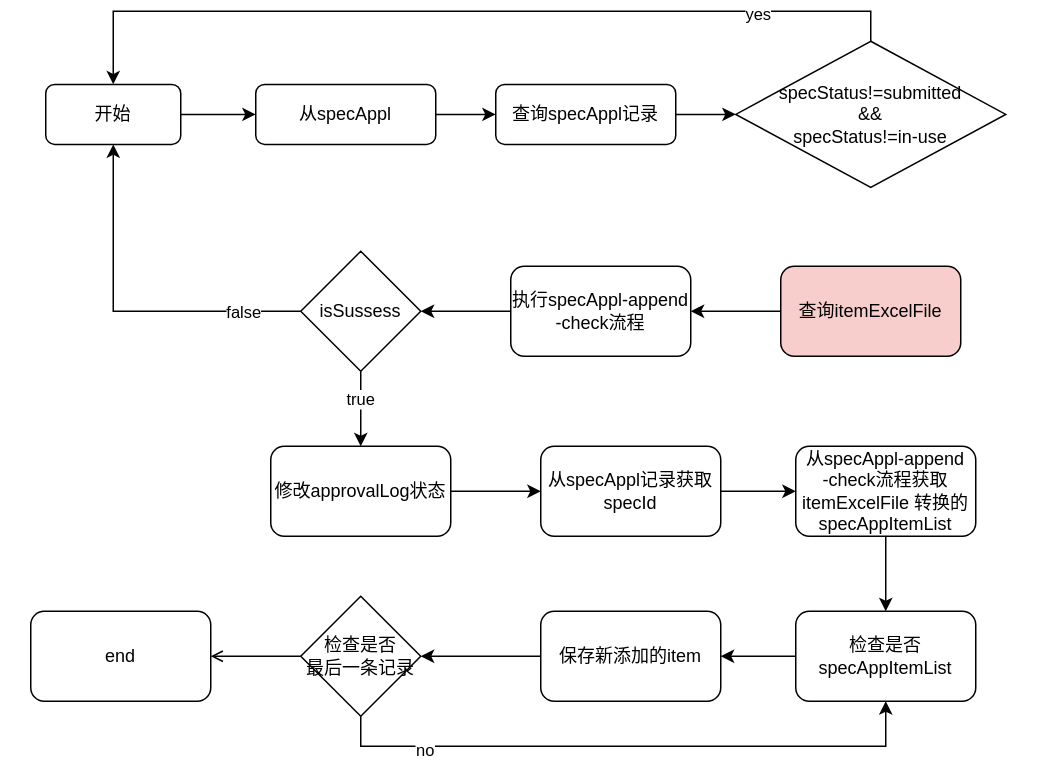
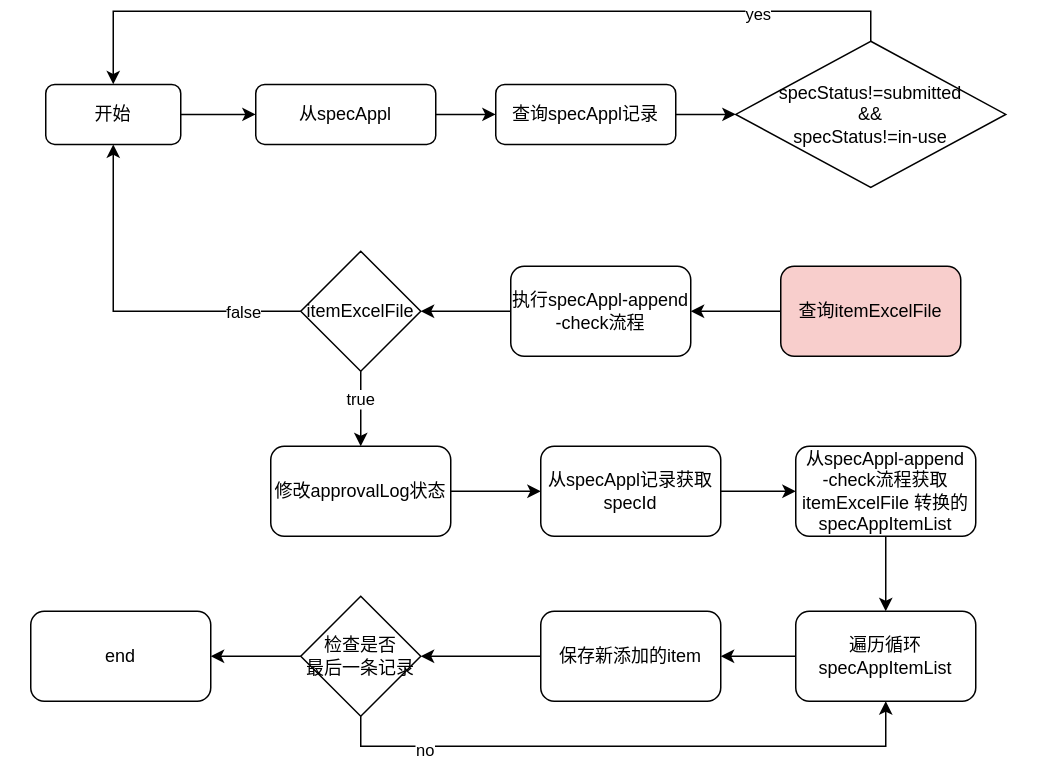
node "isSussess": label "isSussess" -> "itemExcelFile"
edge "检查是否 最后一条记录" -> "end": arrowhead open -> classic
node "检查是否 specAppItemList": label "检查是否 specAppItemList" -> "遍历循环 specAppItemList"
